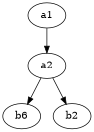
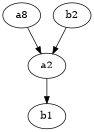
node "a1": label "a1" -> "a8"
edge "a2" -> "b2": reversed
node "b6": label "b6" -> "b1"
